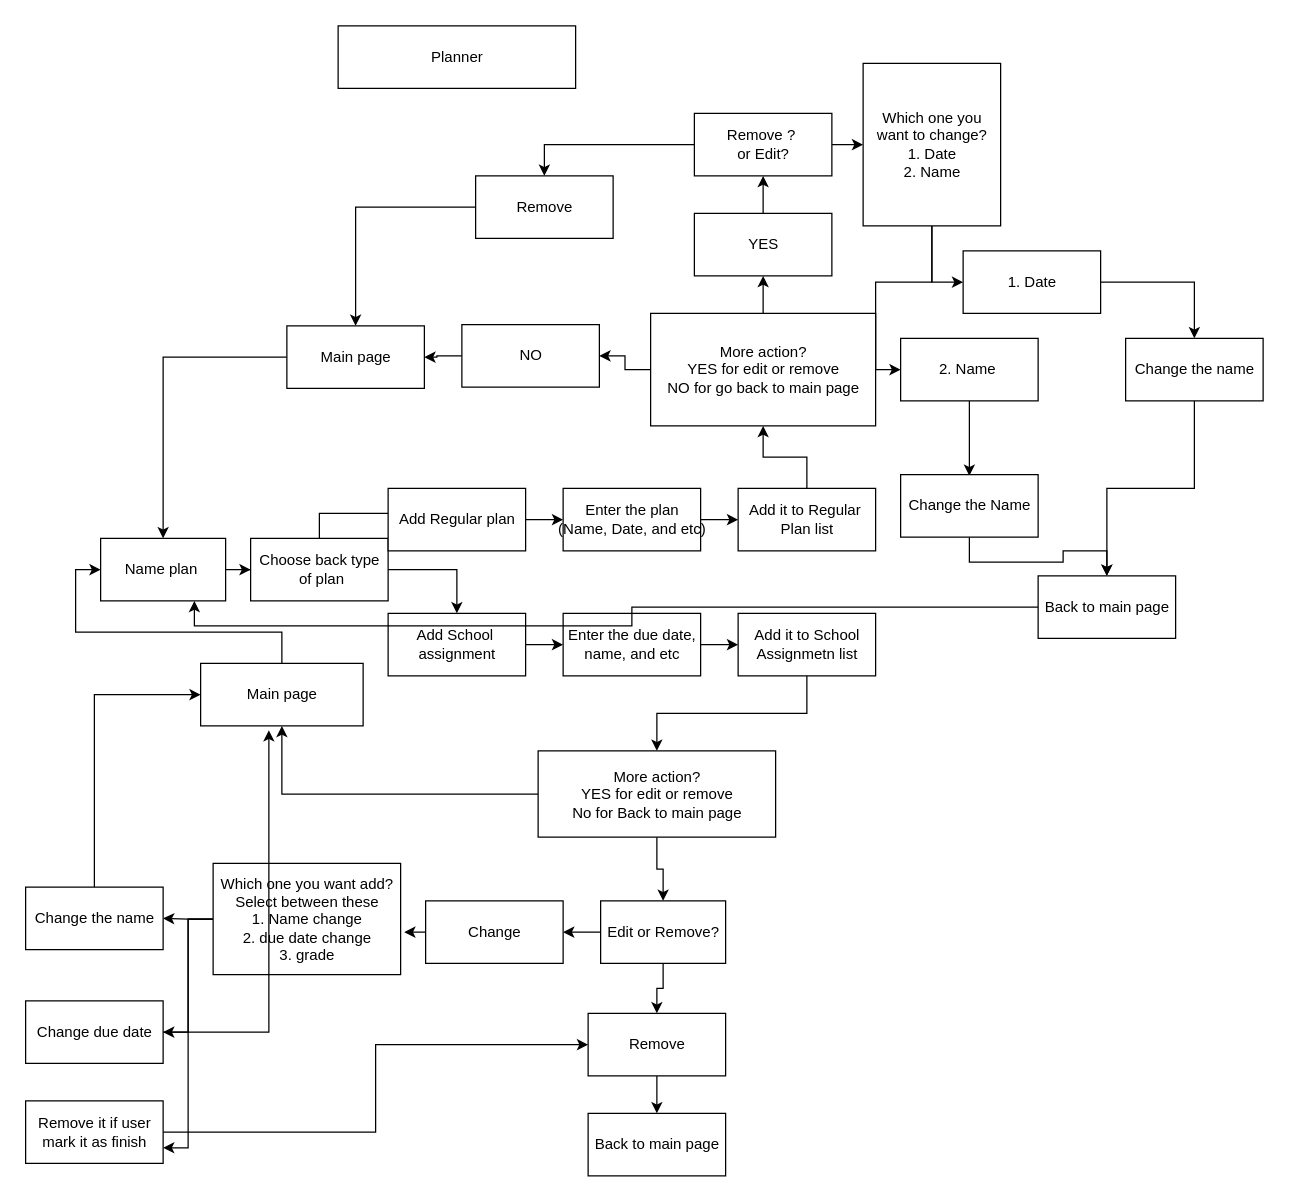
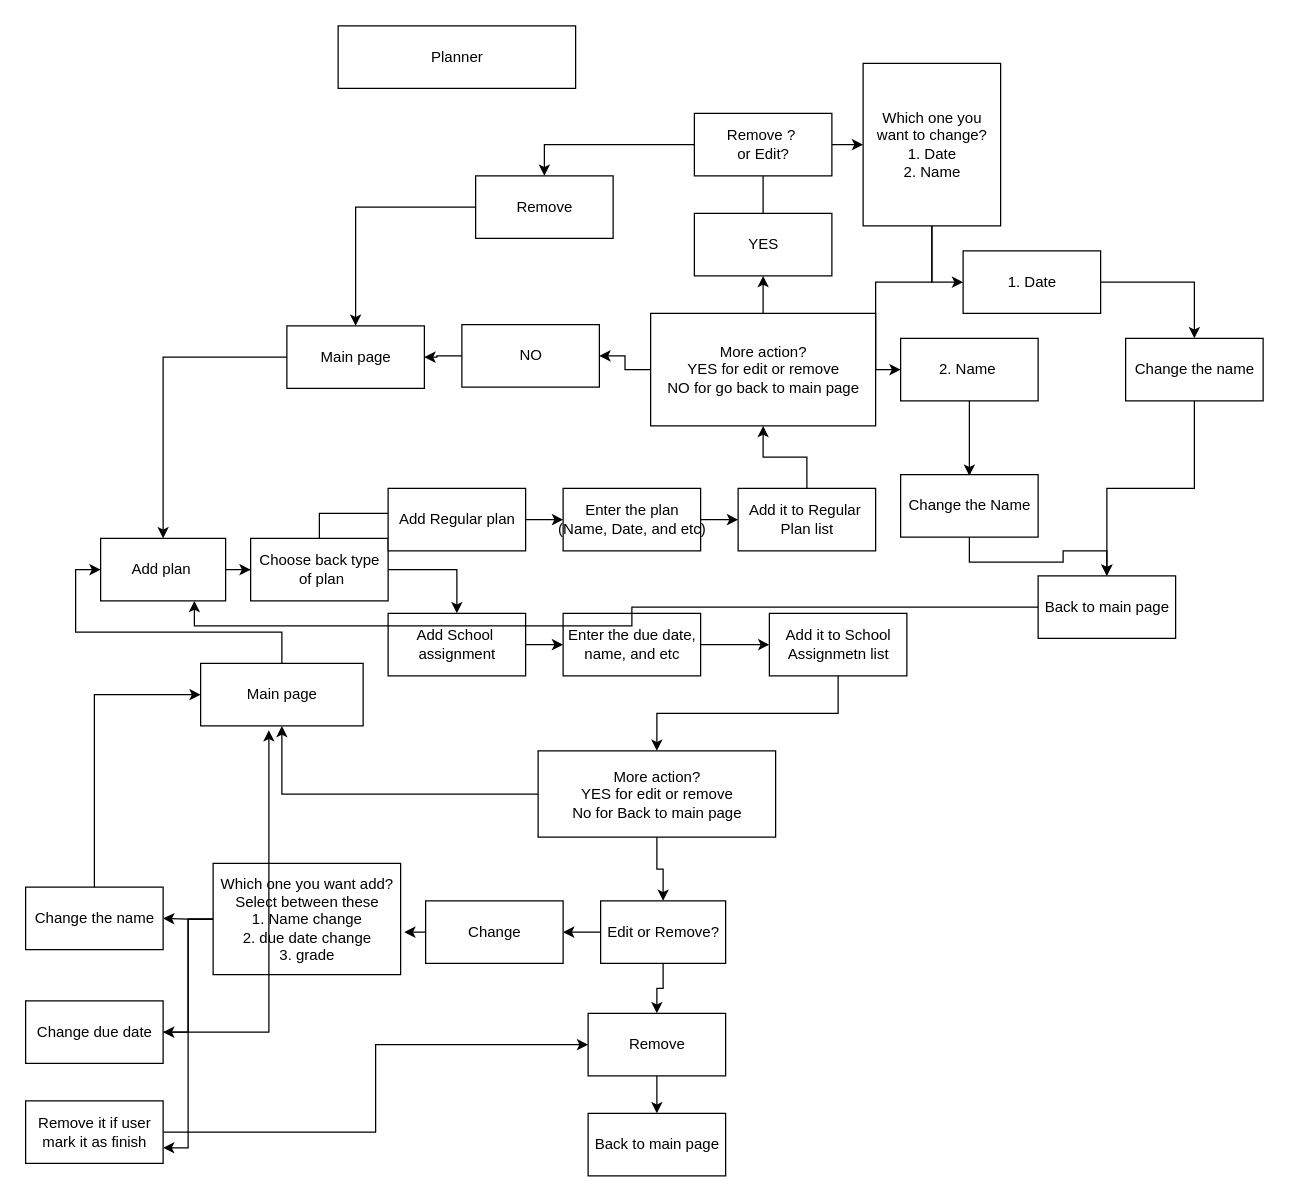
edge "YES" -> "Remove ? or Edit?": arrowhead classic -> none
node "Name plan": label "Name plan" -> "Add plan"
node "Add it to School Assignmetn list": moved (807, 644) -> (838, 644)
